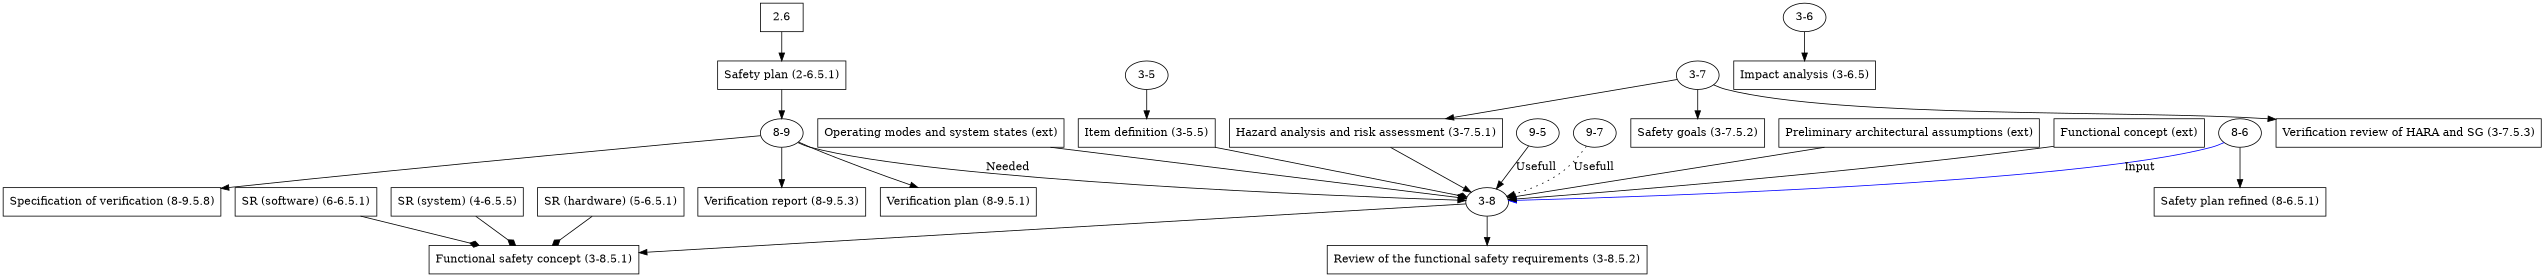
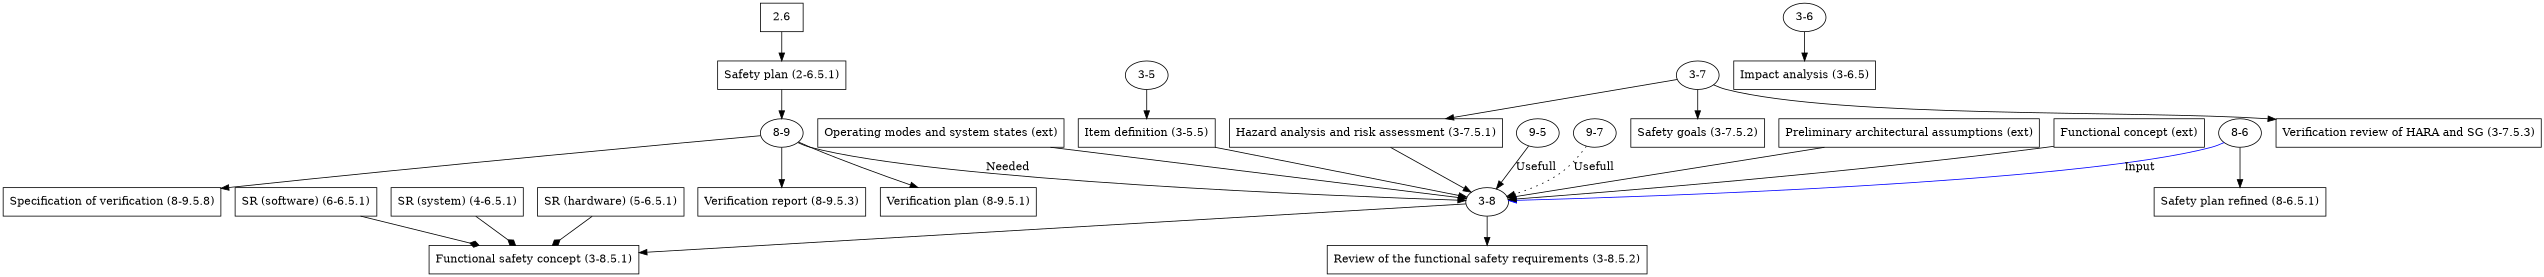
edge "Item definition (3-5.5)" -> "3-8": arrowhead diamond -> normal
node "SR (system) (4-6.5.5)": label "SR (system) (4-6.5.5)" -> "SR (system) (4-6.5.1)"
